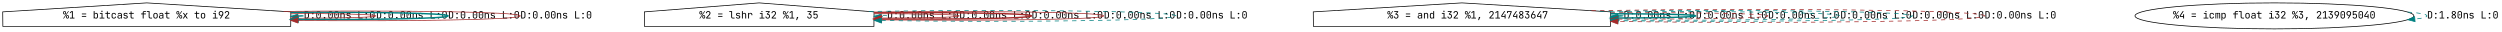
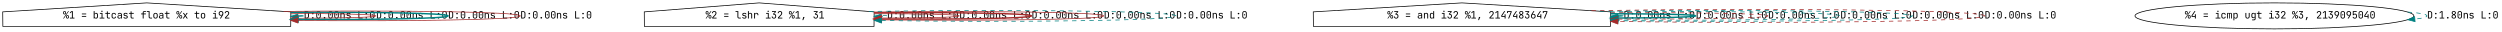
node "%2 = lshr i32 %1, 35": label "%2 = lshr i32 %1, 35" -> "%2 = lshr i32 %1, 31"
node "%4 = icmp float i32 %3, 2139095040": label "%4 = icmp float i32 %3, 2139095040" -> "%4 = icmp ugt i32 %3, 2139095040"
